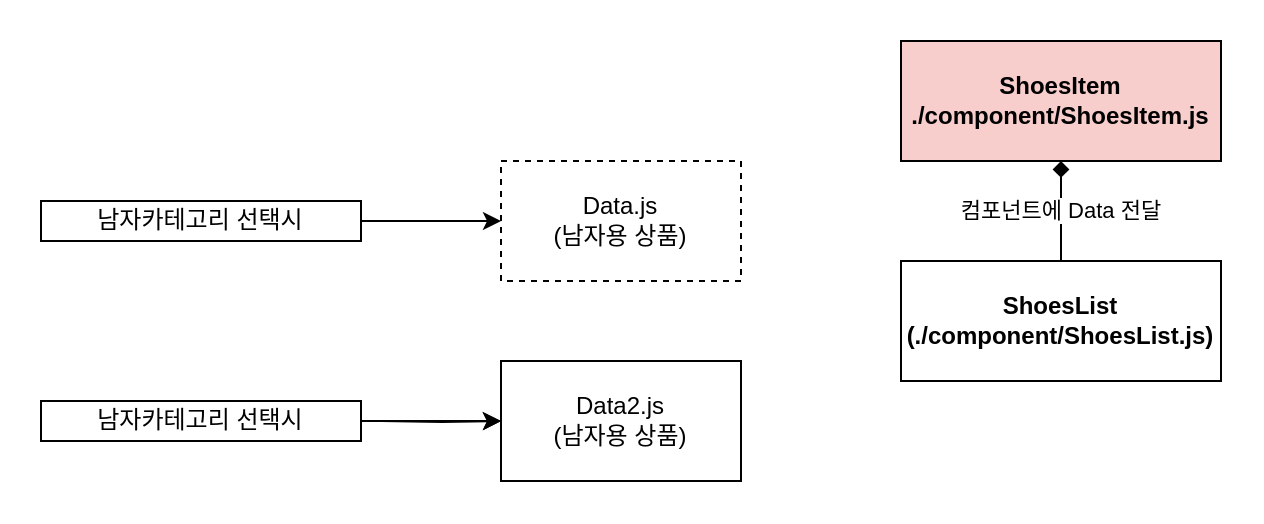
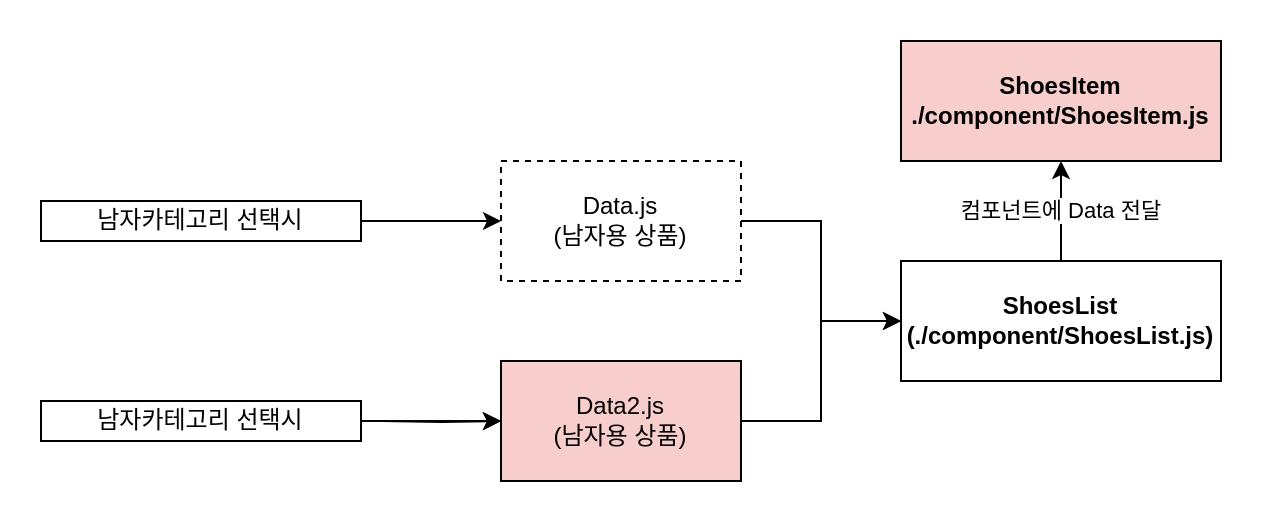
edge "ShoesList (./component/ShoesList.js)" -> "ShoesItem ./component/ShoesItem.js": arrowhead diamond -> classic
edge "Data.js (남자용 상품)" -> "ShoesList (./component/ShoesList.js)": added
edge "Data2.js (남자용 상품)" -> "ShoesList (./component/ShoesList.js)": added
node "Data2.js (남자용 상품)": fillcolor #ffffff -> #f8cecc
